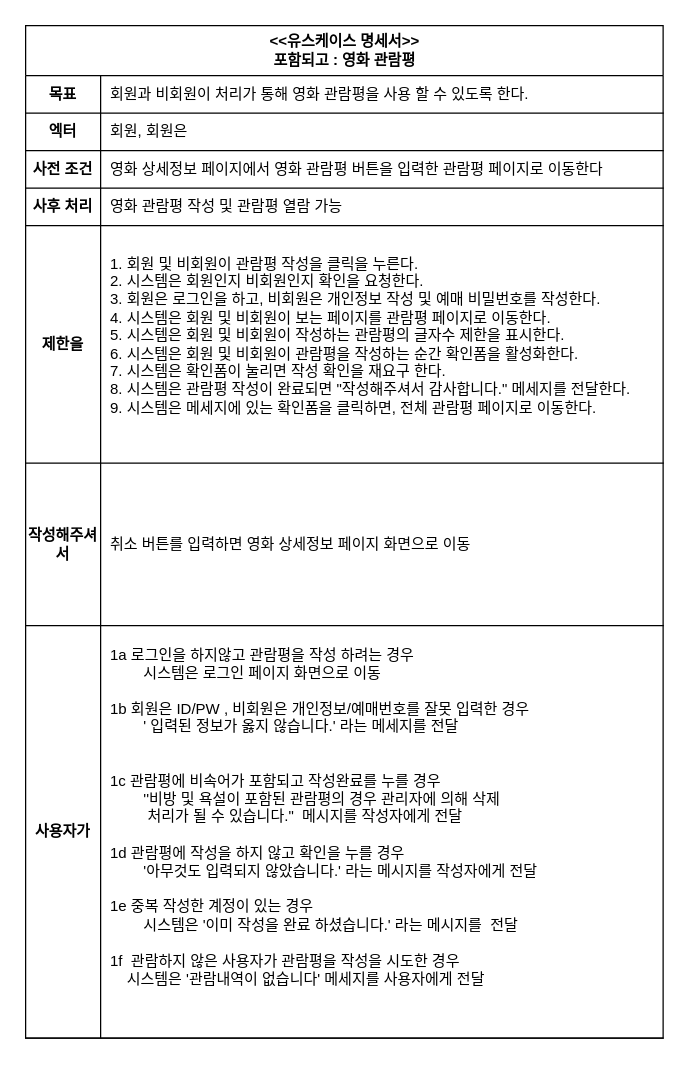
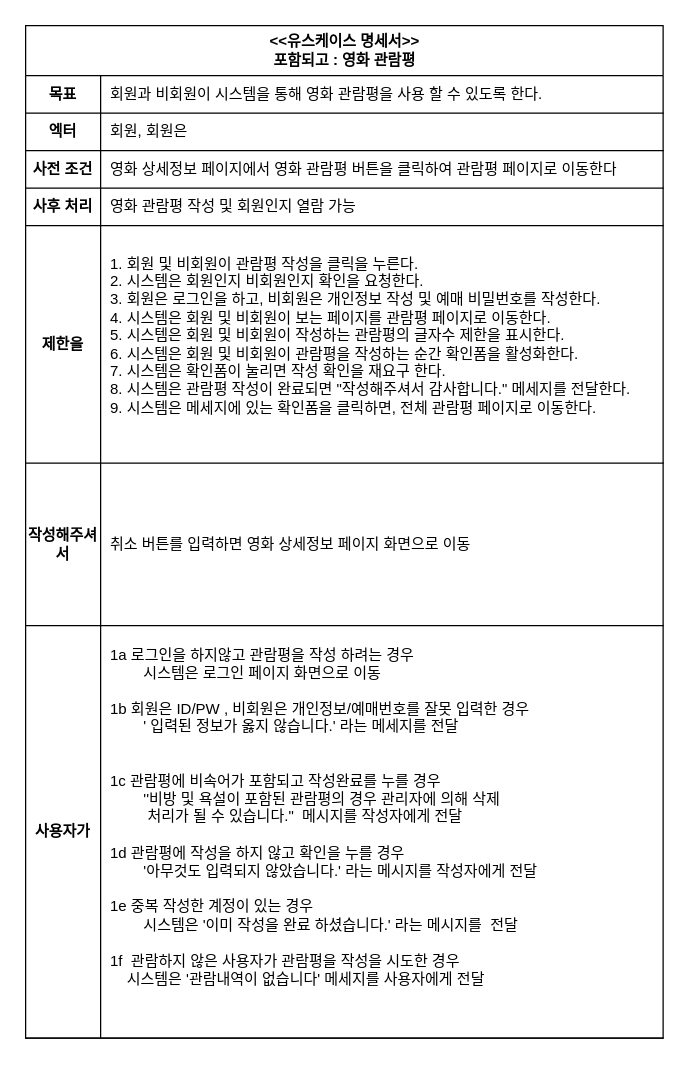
node "회원과 비회원이 처리가 통해 영화 관람평을 사용 할 수 있도록 한다.": label "회원과 비회원이 처리가 통해 영화 관람평을 사용 할 수 있도록 한다." -> "회원과 비회원이 시스템을 통해 영화 관람평을 사용 할 수 있도록 한다."
node "영화 상세정보 페이지에서 영화 관람평 버튼을 입력한 관람평 페이지로 이동한다": label "영화 상세정보 페이지에서 영화 관람평 버튼을 입력한 관람평 페이지로 이동한다" -> "영화 상세정보 페이지에서 영화 관람평 버튼을 클릭하여 관람평 페이지로 이동한다"
node "영화 관람평 작성 및 관람평 열람 가능": label "영화 관람평 작성 및 관람평 열람 가능" -> "영화 관람평 작성 및 회원인지 열람 가능"
